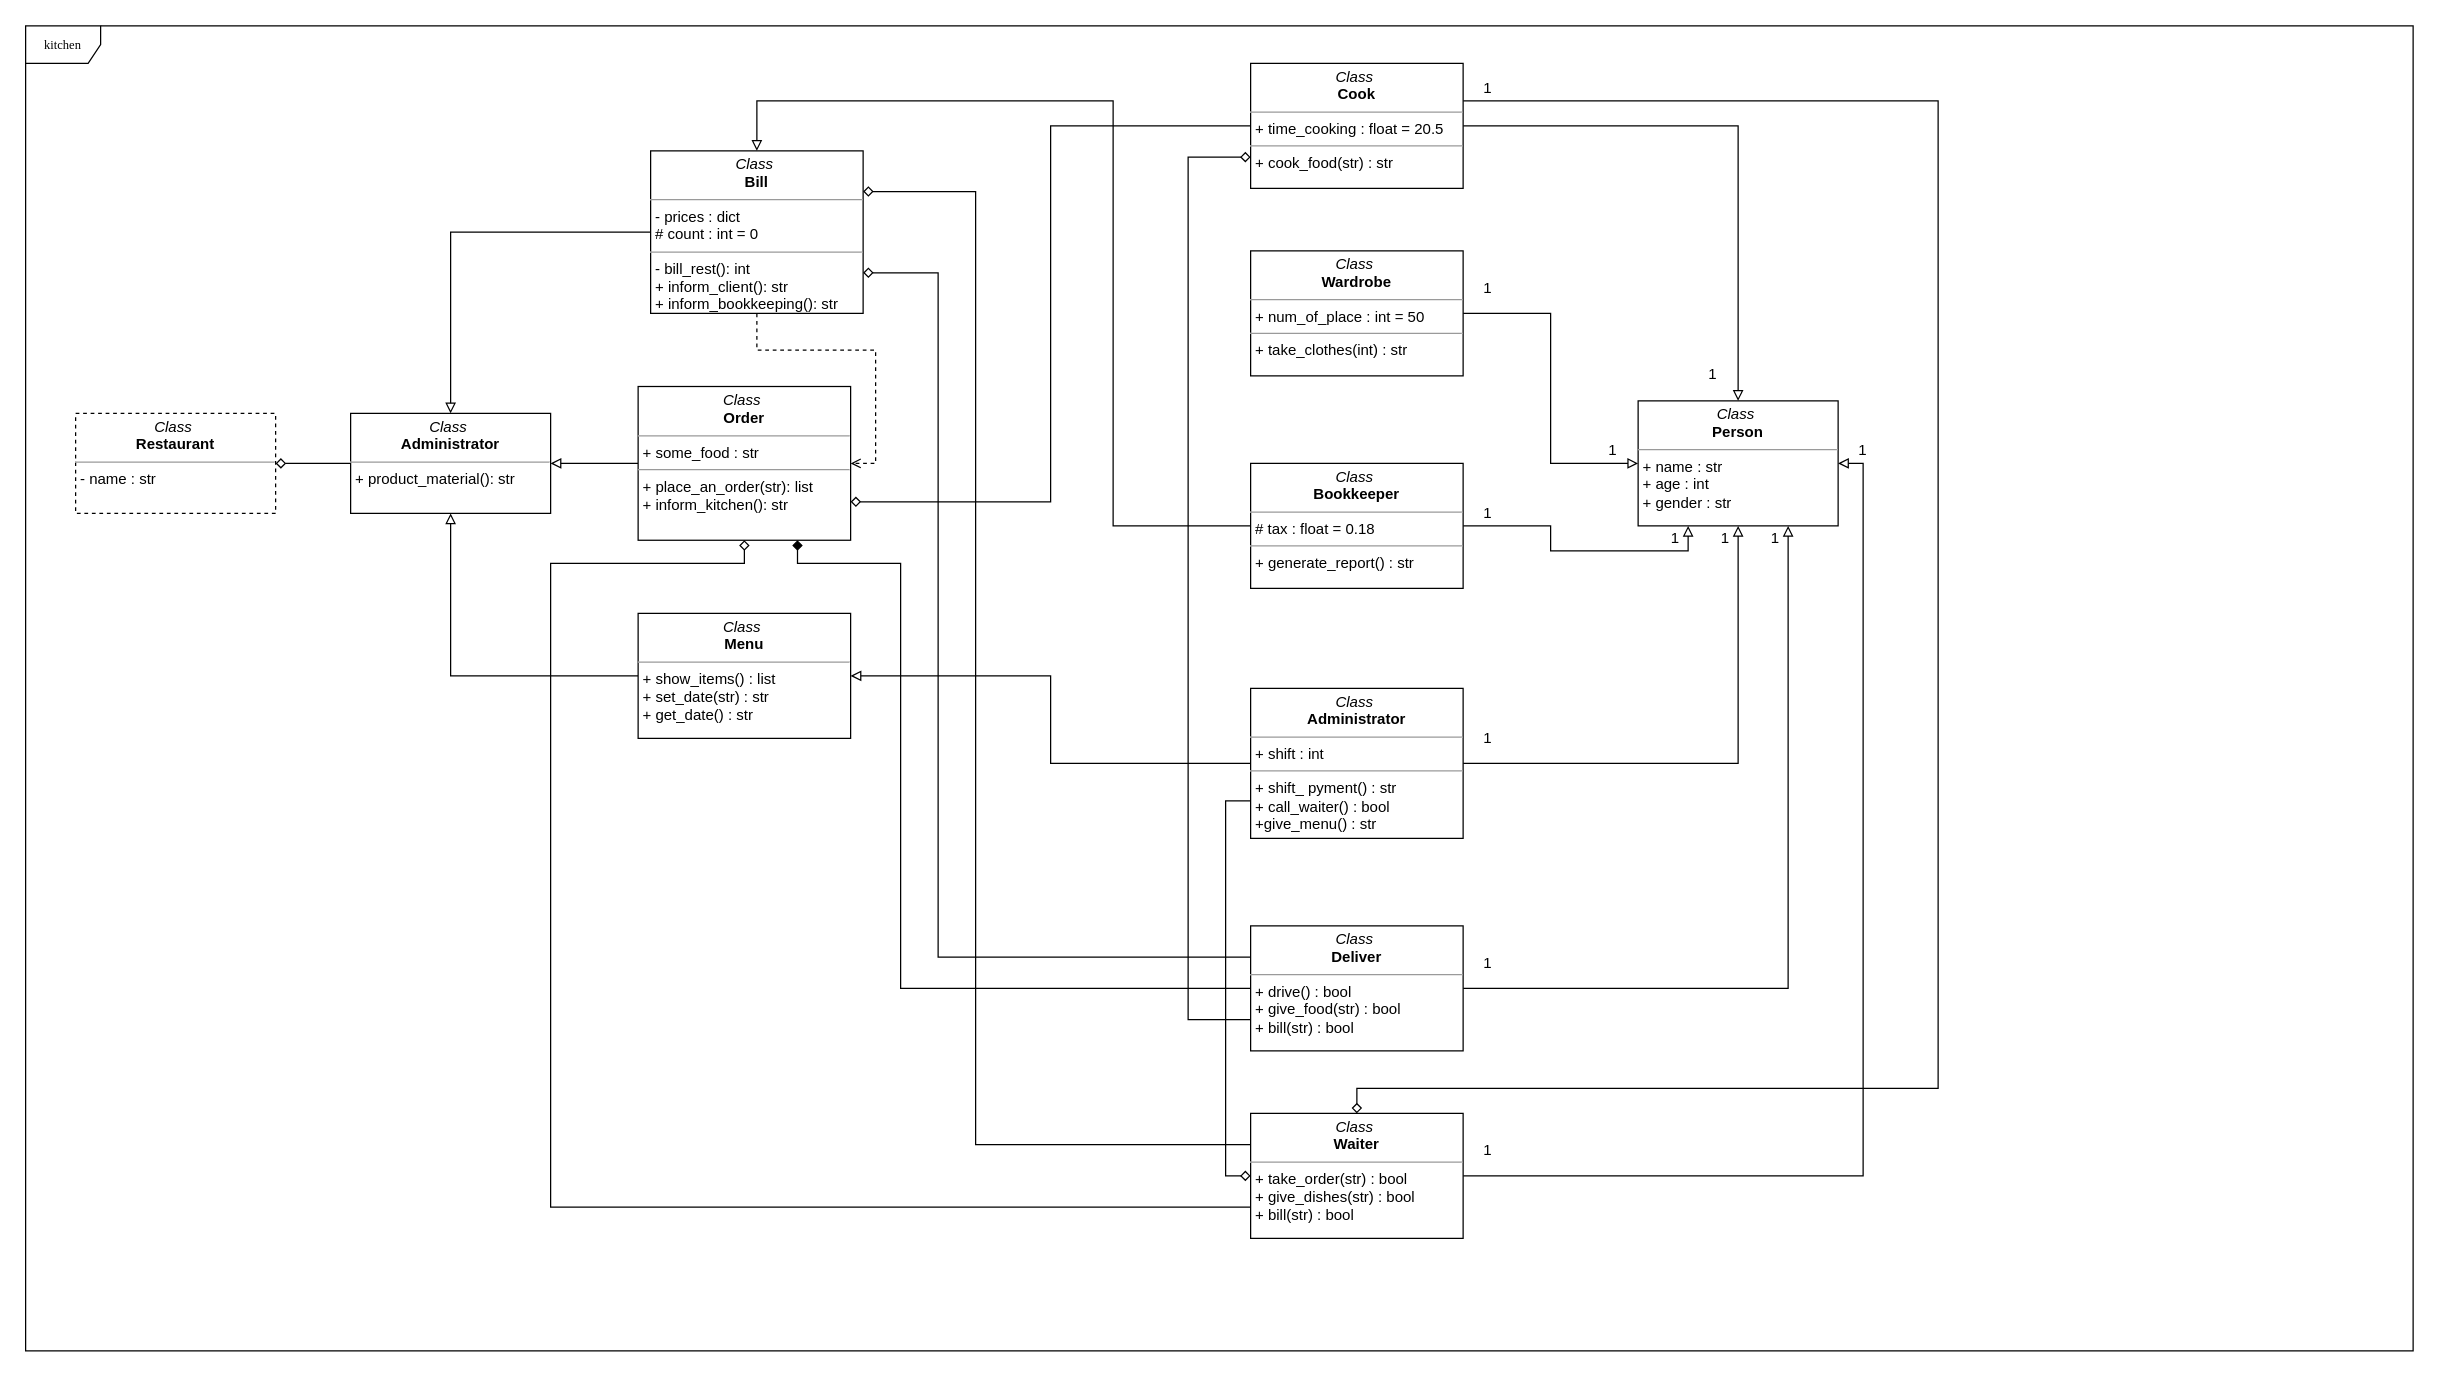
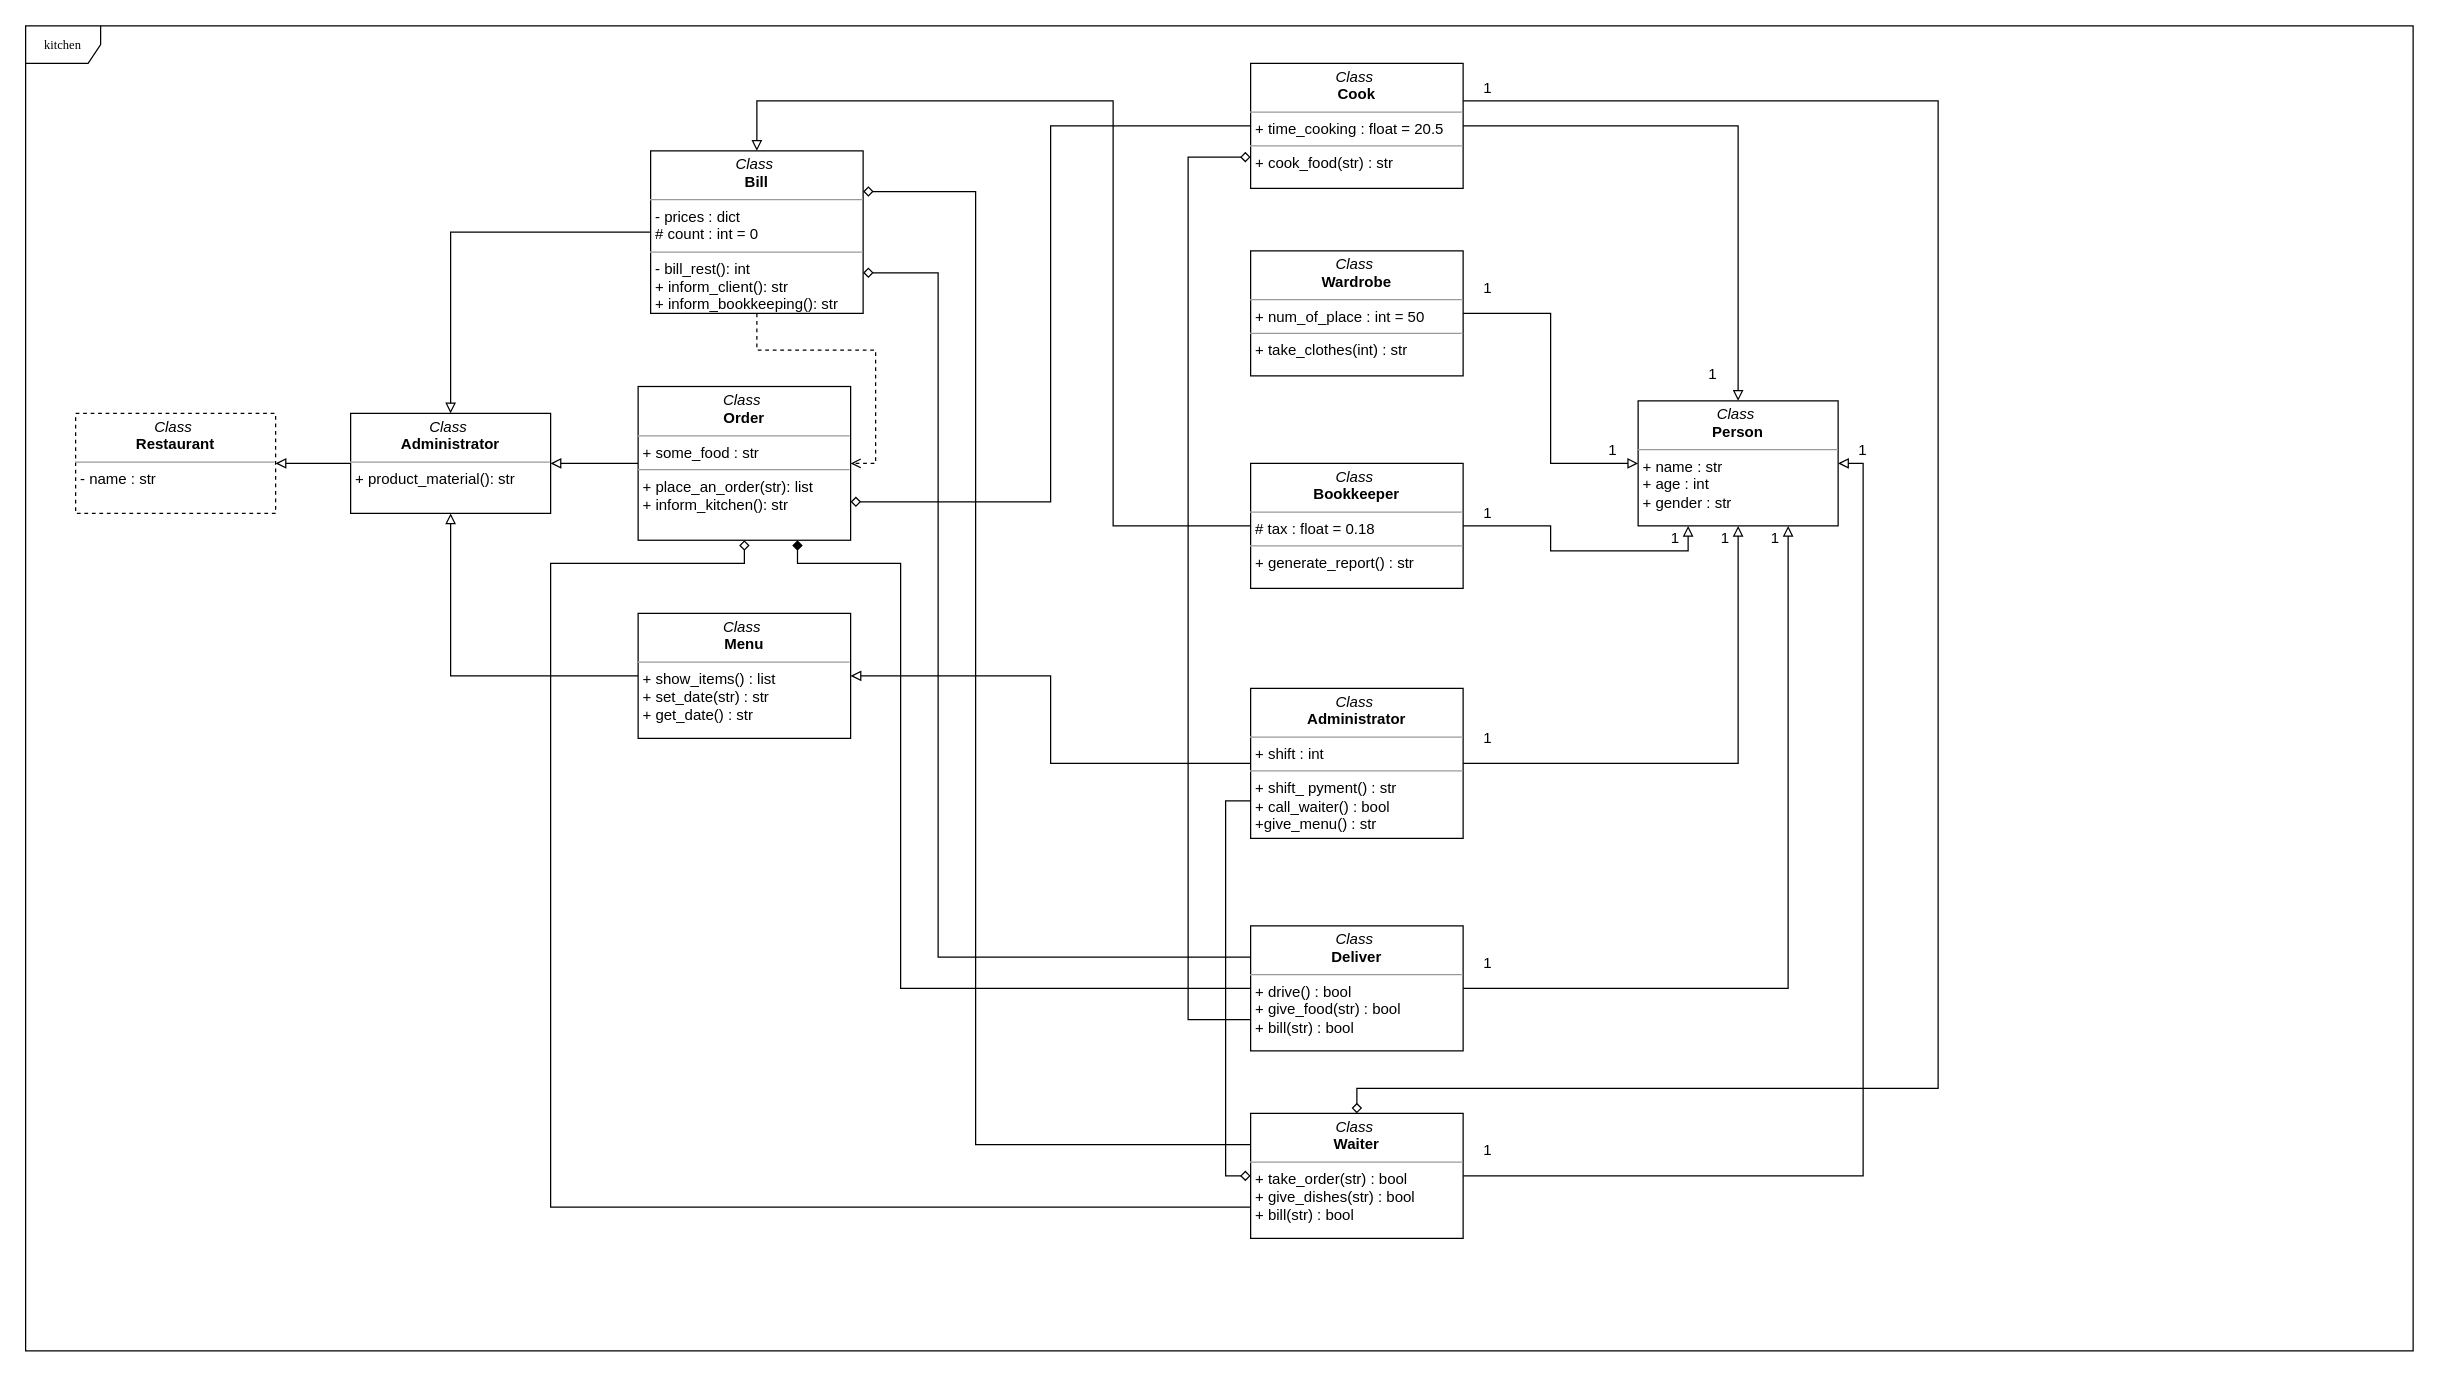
edge "Class Administrator + product_material(): str" -> "Class Restaurant - name : str": arrowhead diamond -> block
